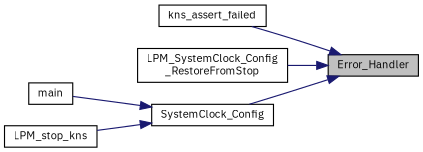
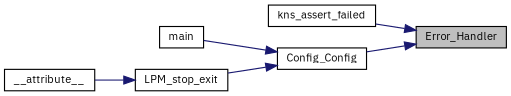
node "LPM_SystemClock_Config _RestoreFromStop": removed
node "__attribute__": added
node "SystemClock_Config": label "SystemClock_Config" -> "Config_Config"
node "LPM_stop_kns": label "LPM_stop_kns" -> "LPM_stop_exit"
